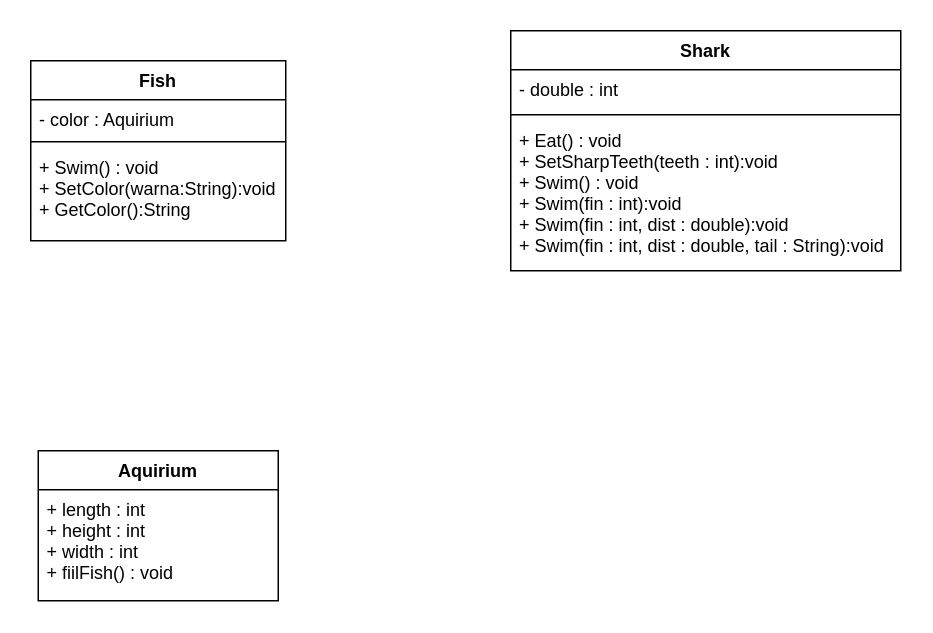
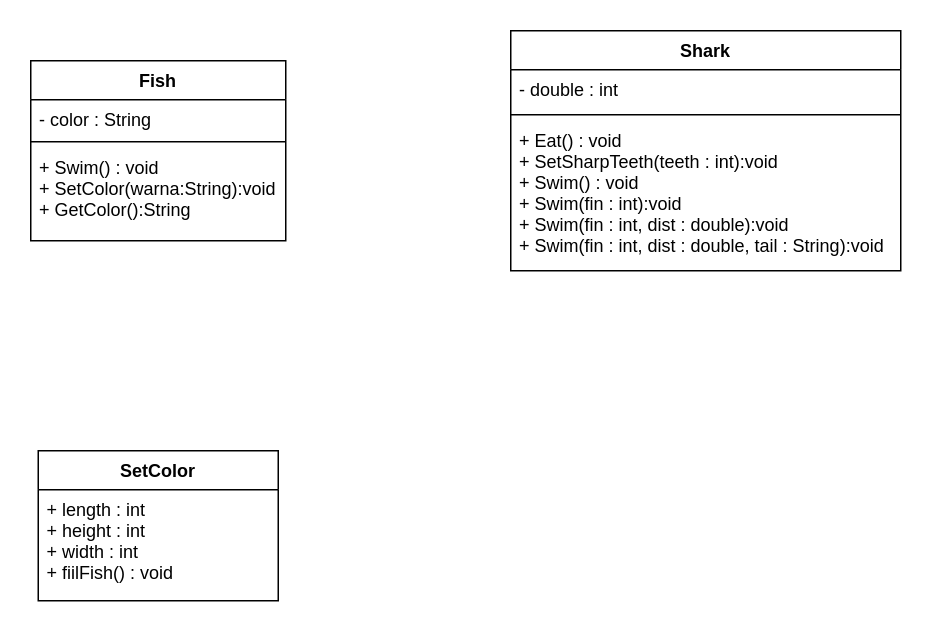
node "- color : Aquirium": label "- color : Aquirium" -> "- color : String"
node "Aquirium": label "Aquirium" -> "SetColor"
